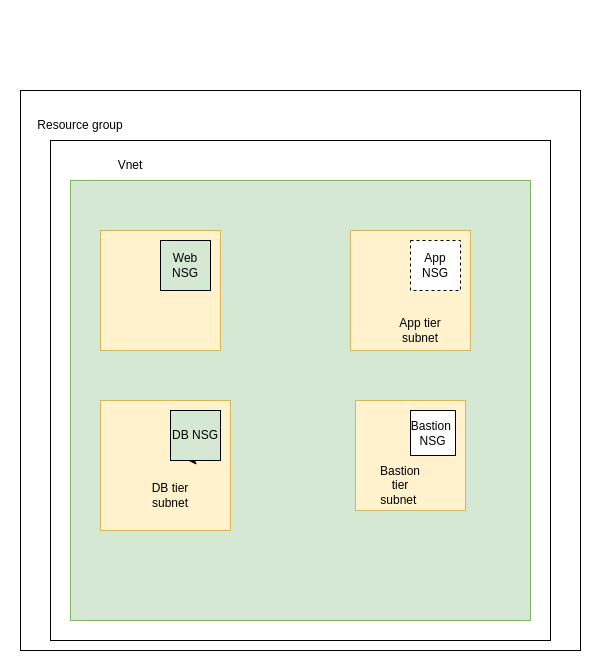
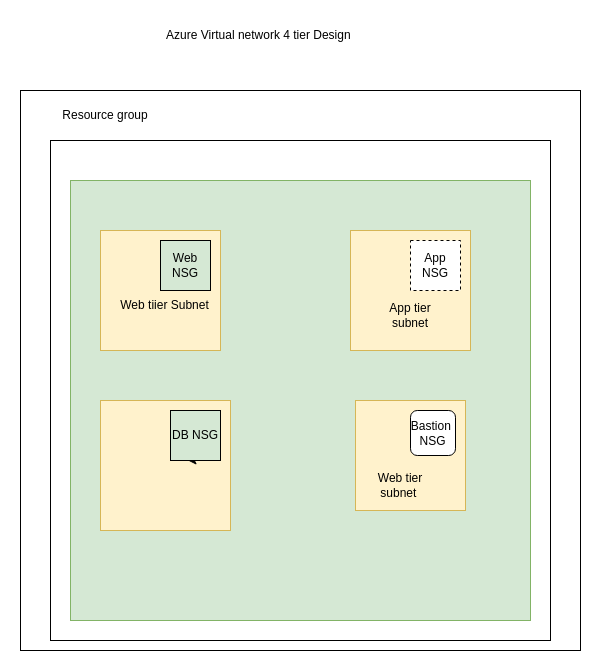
node "Azure Virtual network 4 tier Design": added
node "Resource group": moved (81, 126) -> (106, 116)
node "Vnet": removed
node "Web tiier Subnet": added
node "App tier subnet": moved (421, 331) -> (411, 316)
node "Bastion NSG": shape rectangle -> rounded rectangle
node "Bastion tier subnet": label "Bastion tier subnet" -> "Web tier subnet"
node "DB tier subnet": removed
